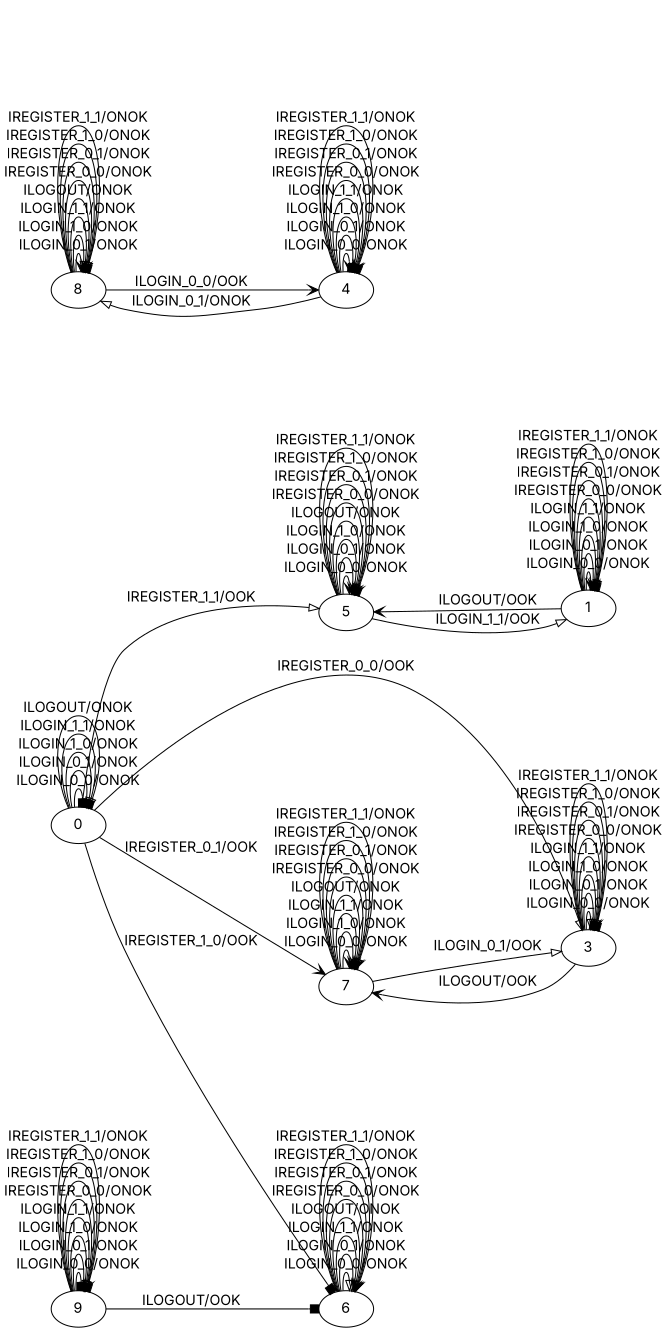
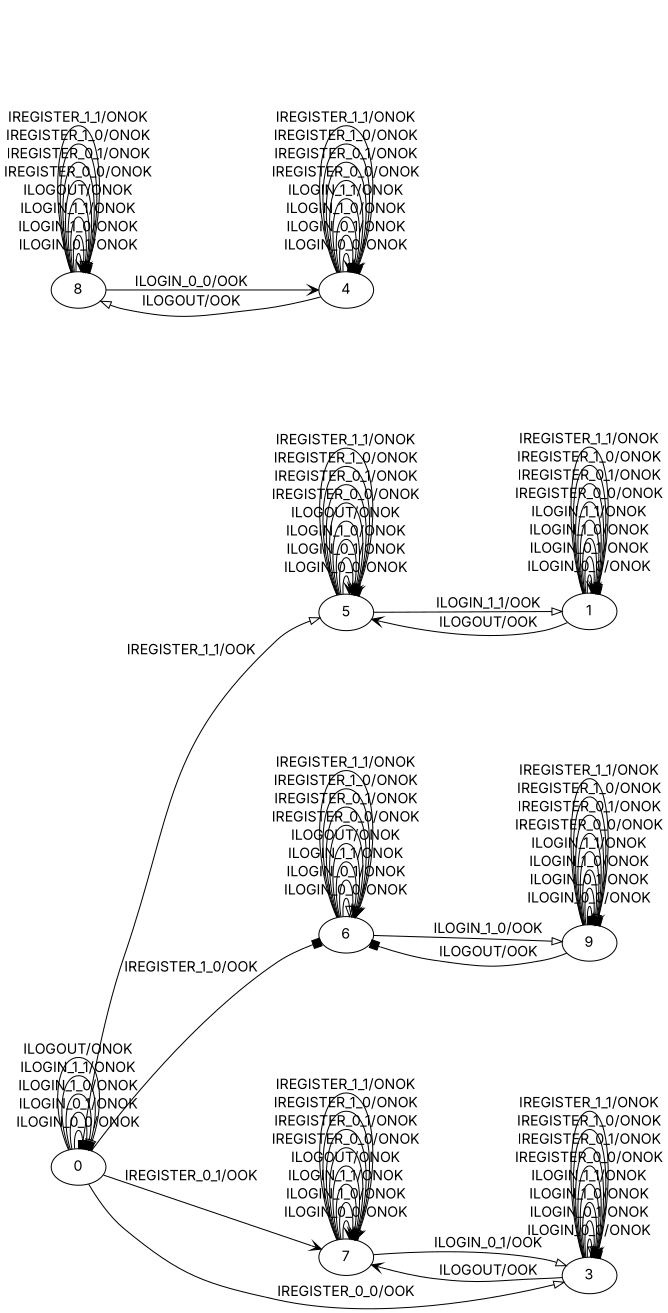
edge "4" -> "8": label "ILOGIN_0_1/ONOK" -> "ILOGOUT/OOK"
edge "6" -> "9": added, label "ILOGIN_1_0/OOK"
